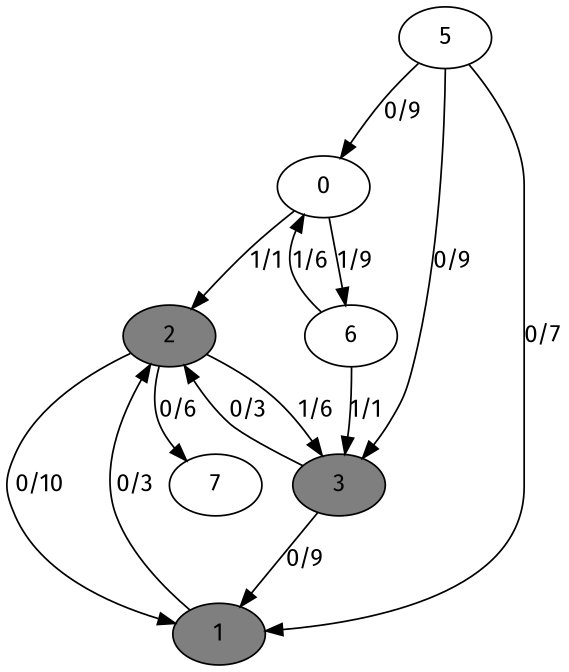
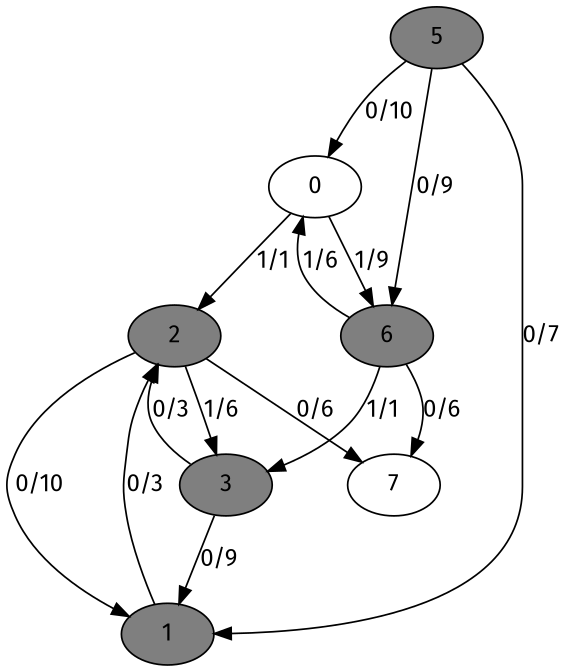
node "5": fillcolor grey100 -> grey50
edge "5" -> "0": label "0/9" -> "0/10"
edge "5" -> "3": now "5" -> "6"
node "6": fillcolor grey100 -> grey50
edge "6" -> "7": added, label "0/6"
